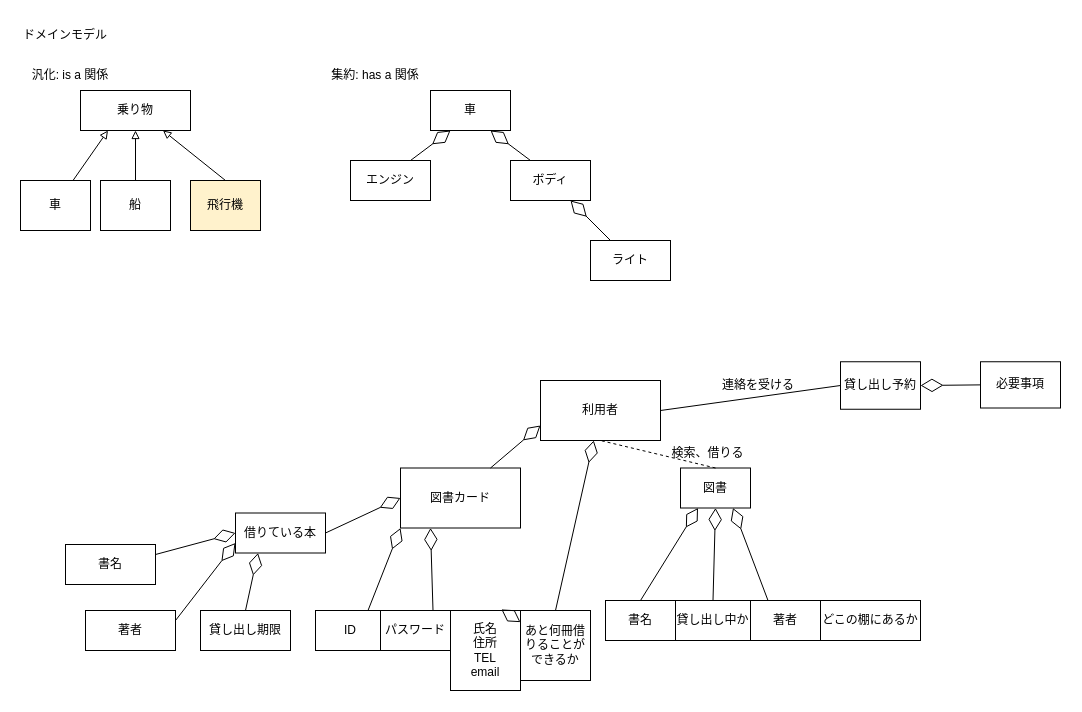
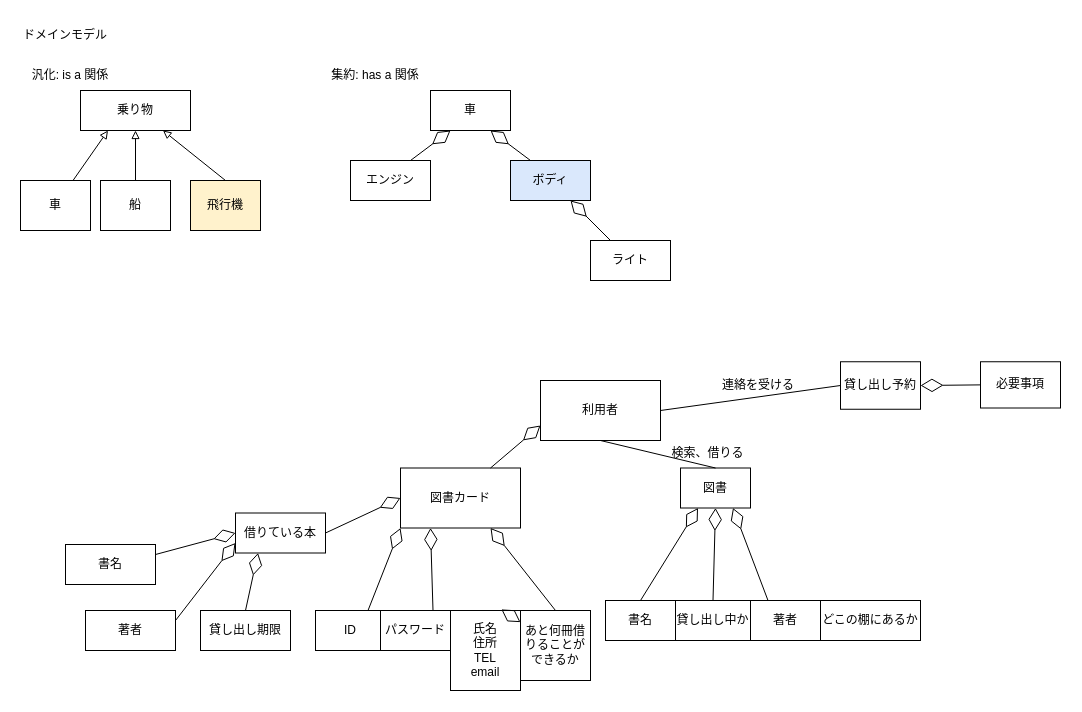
node "ボディ": fillcolor #ffffff -> #dae8fc
edge "利用者" -- "図書": style dashed -> solid
edge "あと何冊借りることができるか" -> "利用者": now "あと何冊借りることができるか" -> "図書カード"
